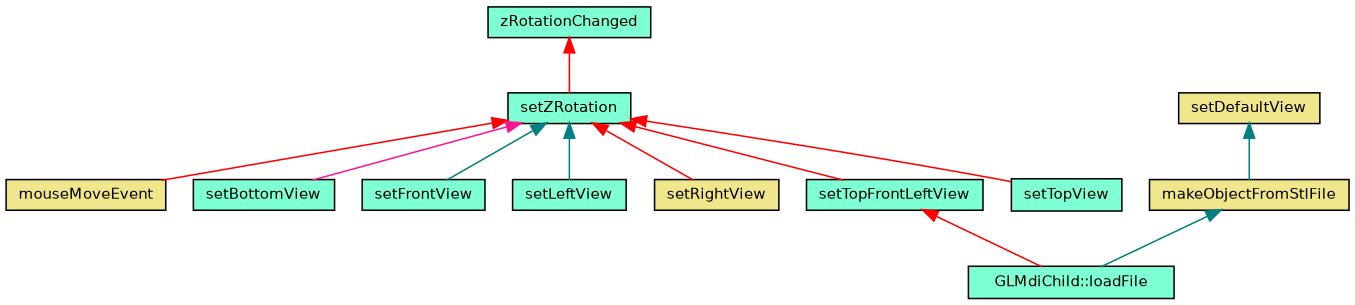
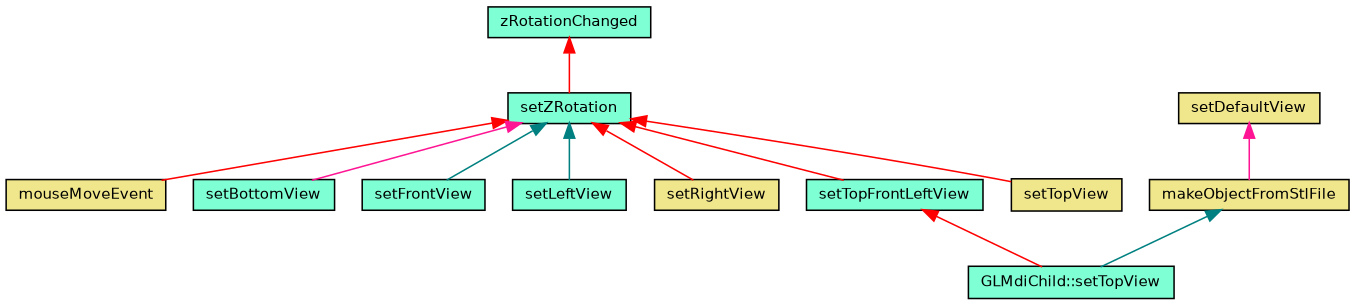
edge "makeObjectFromStlFile" -> "setDefaultView": color teal -> deeppink
node "setTopView": fillcolor aquamarine -> khaki
node "GLMdiChild::loadFile": label "GLMdiChild::loadFile" -> "GLMdiChild::setTopView"
